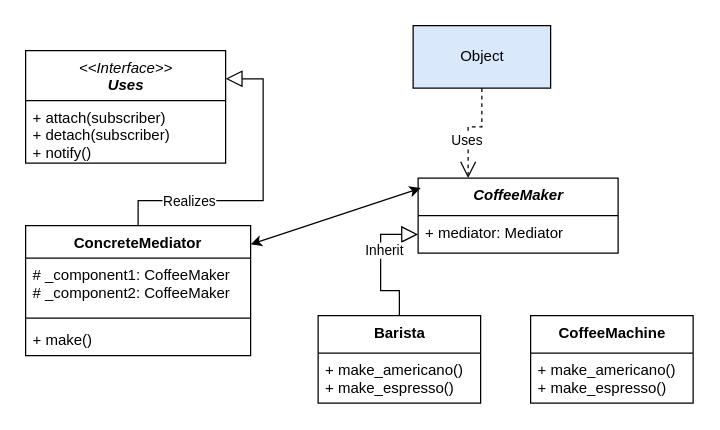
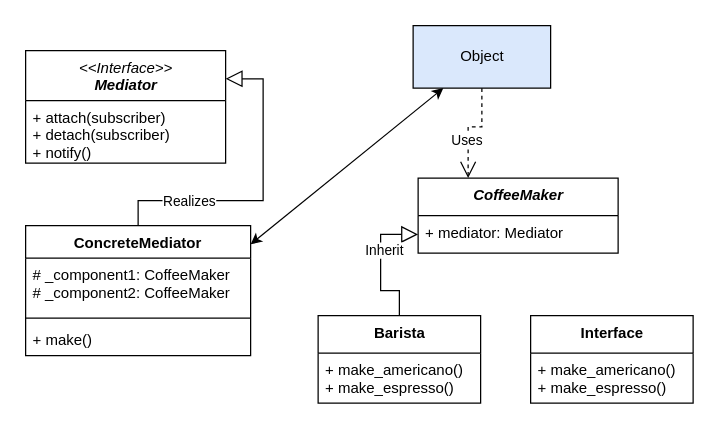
node "<<Interface>> Uses": label "<<Interface>> Uses" -> "<<Interface>> Mediator"
edge "CoffeeMaker" -- "ConcreteMediator": now "Object" -- "ConcreteMediator"
node "CoffeeMachine": label "CoffeeMachine" -> "Interface"
